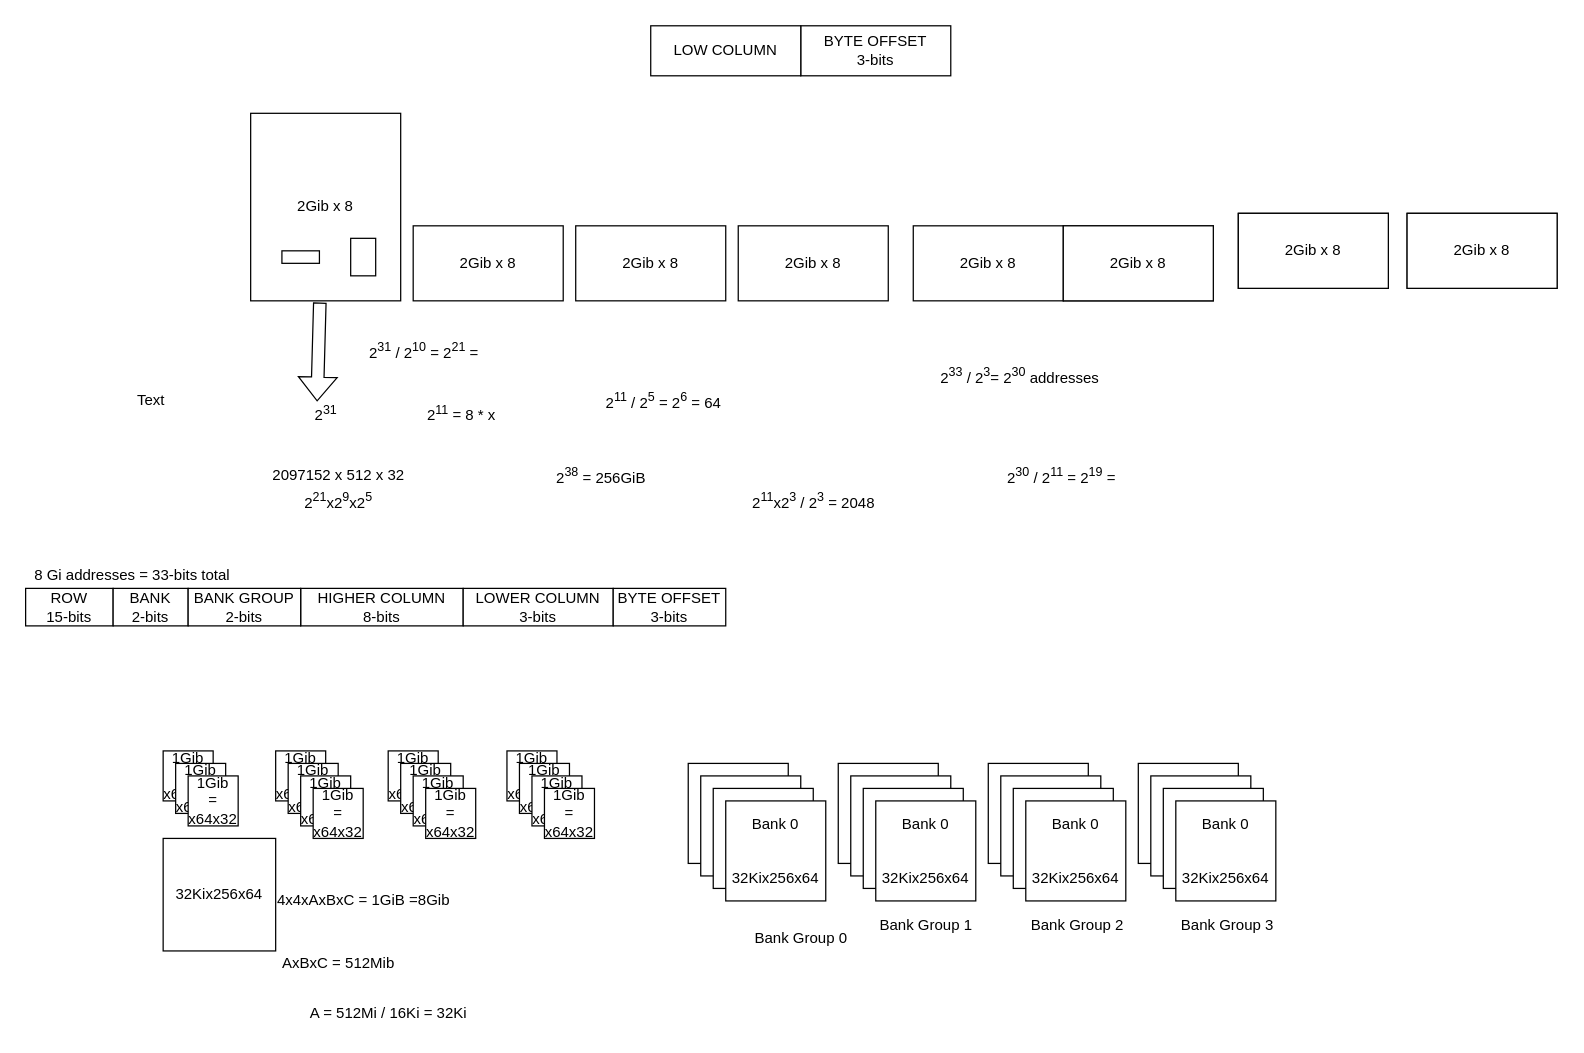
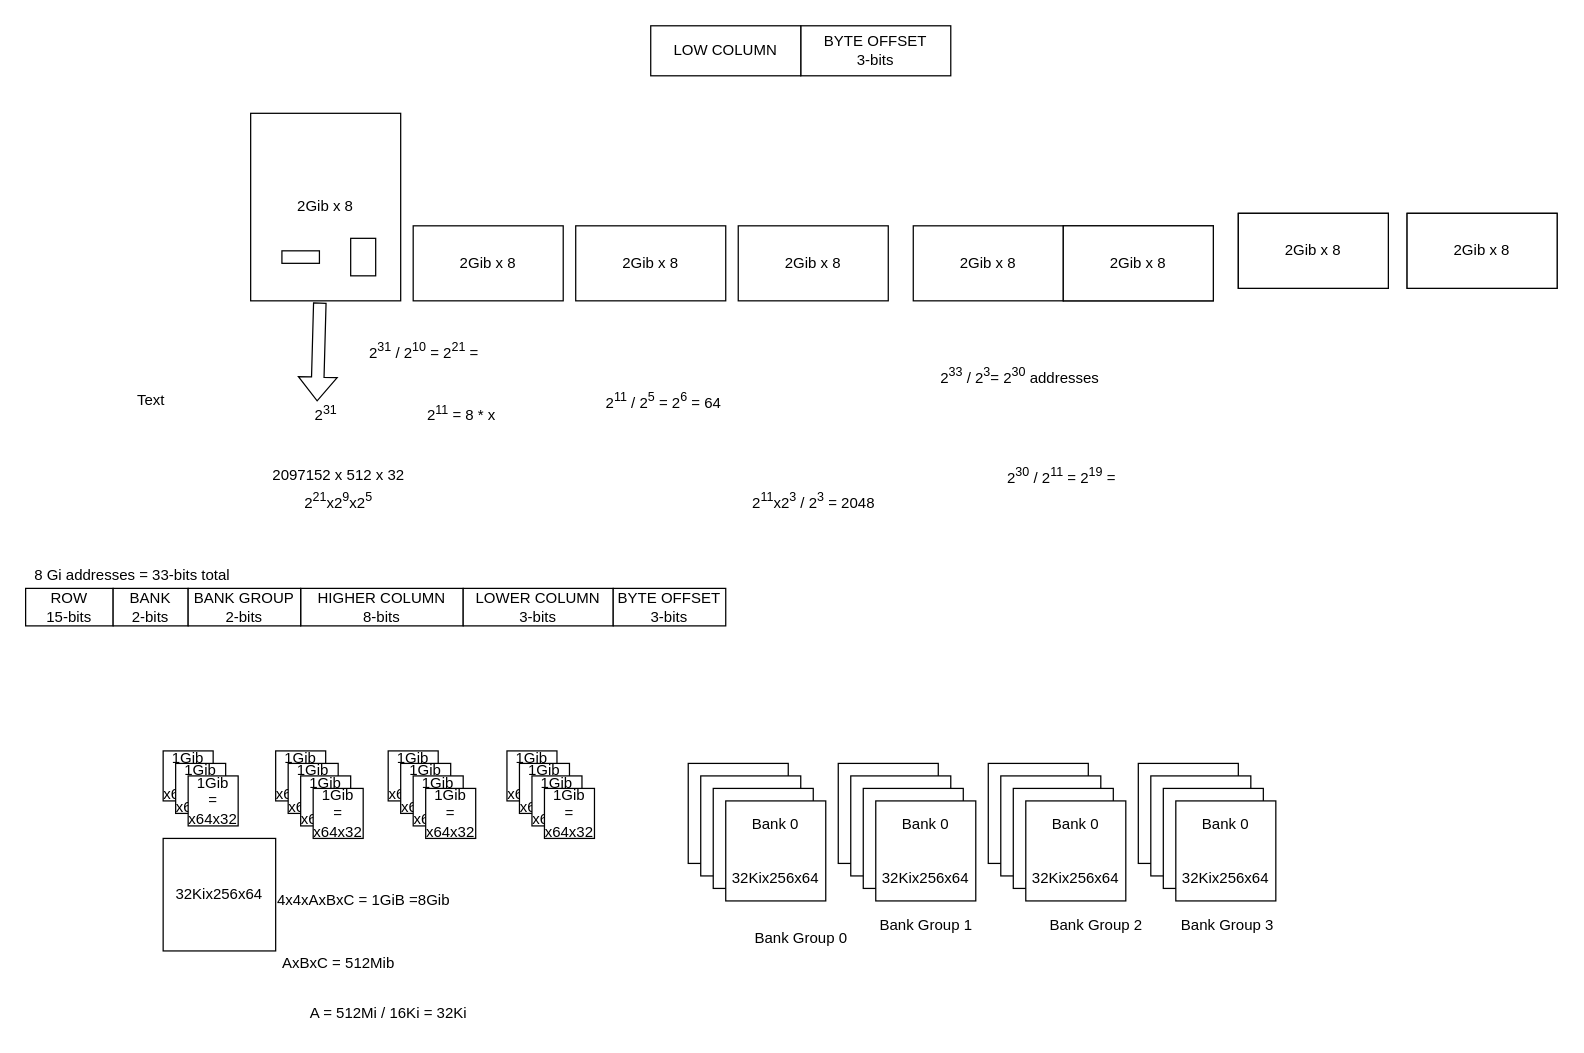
node "238 = 256GiB": removed
node "Bank Group 2": moved (1077, 926) -> (1096, 926)
